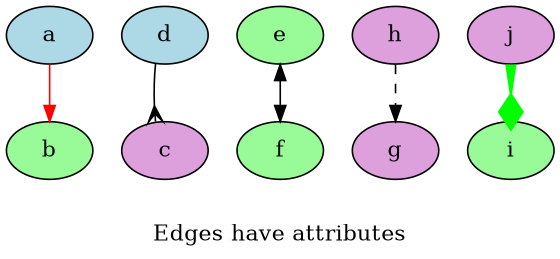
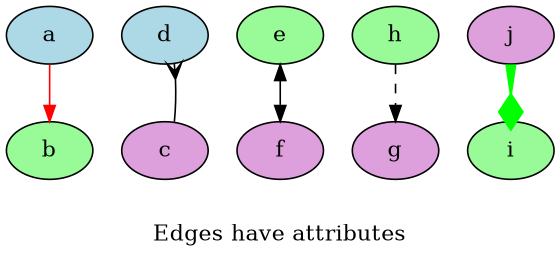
node "h": fillcolor plum -> palegreen
edge "d" -> "c": reversed
node "f": fillcolor palegreen -> plum
